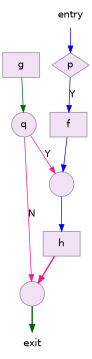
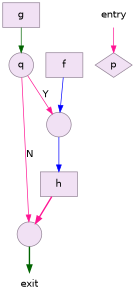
edge "entry" -> "p": color blue -> deeppink
edge "p" -> "f": removed, label "Y"
